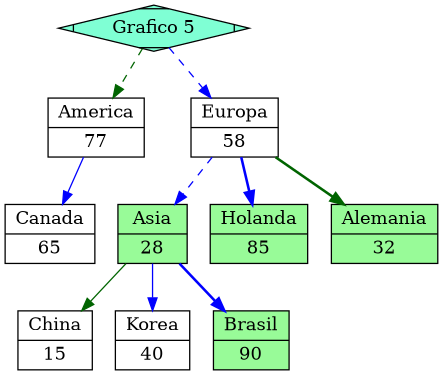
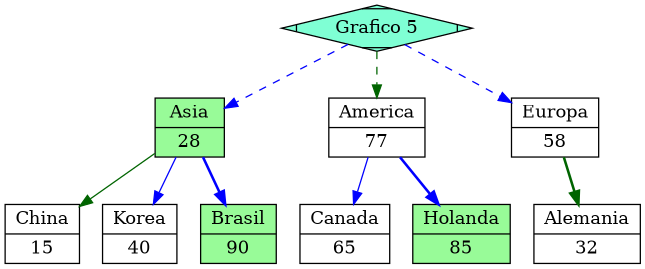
edge "Europa" -> "Holanda": now "America" -> "Holanda"
edge "Europa" -> "Asia": now "Grafico 5" -> "Asia"
node "Alemania": fillcolor palegreen -> white
